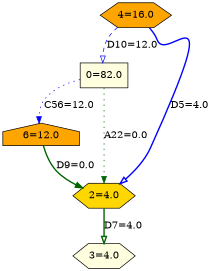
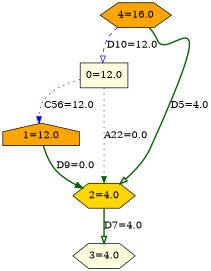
node "0=82.0": label "0=82.0" -> "0=12.0"
edge "4=16.0" -> "2=4.0": color blue -> darkgreen
node "6=12.0": label "6=12.0" -> "1=12.0"
